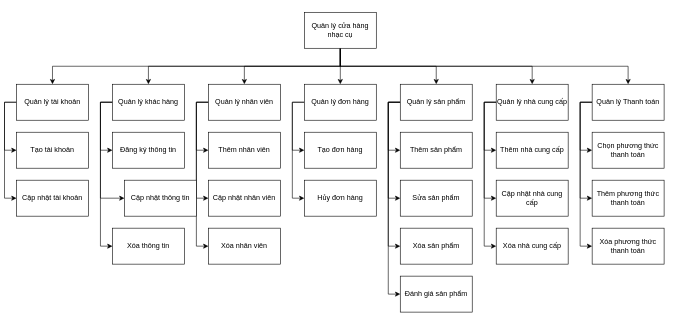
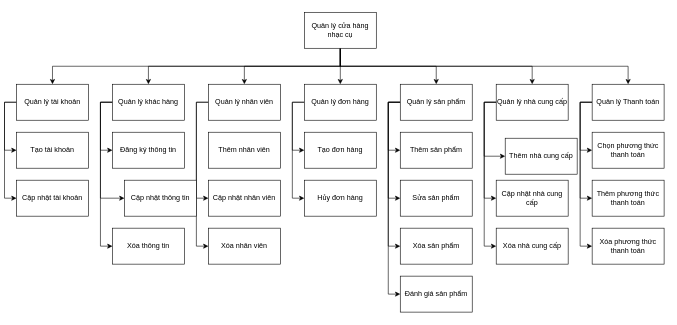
edge "Quản lý nhân viên" -> "Thêm nhân viên": removed
node "Thêm nhà cung cấp": moved (533, 150) -> (542, 156)
